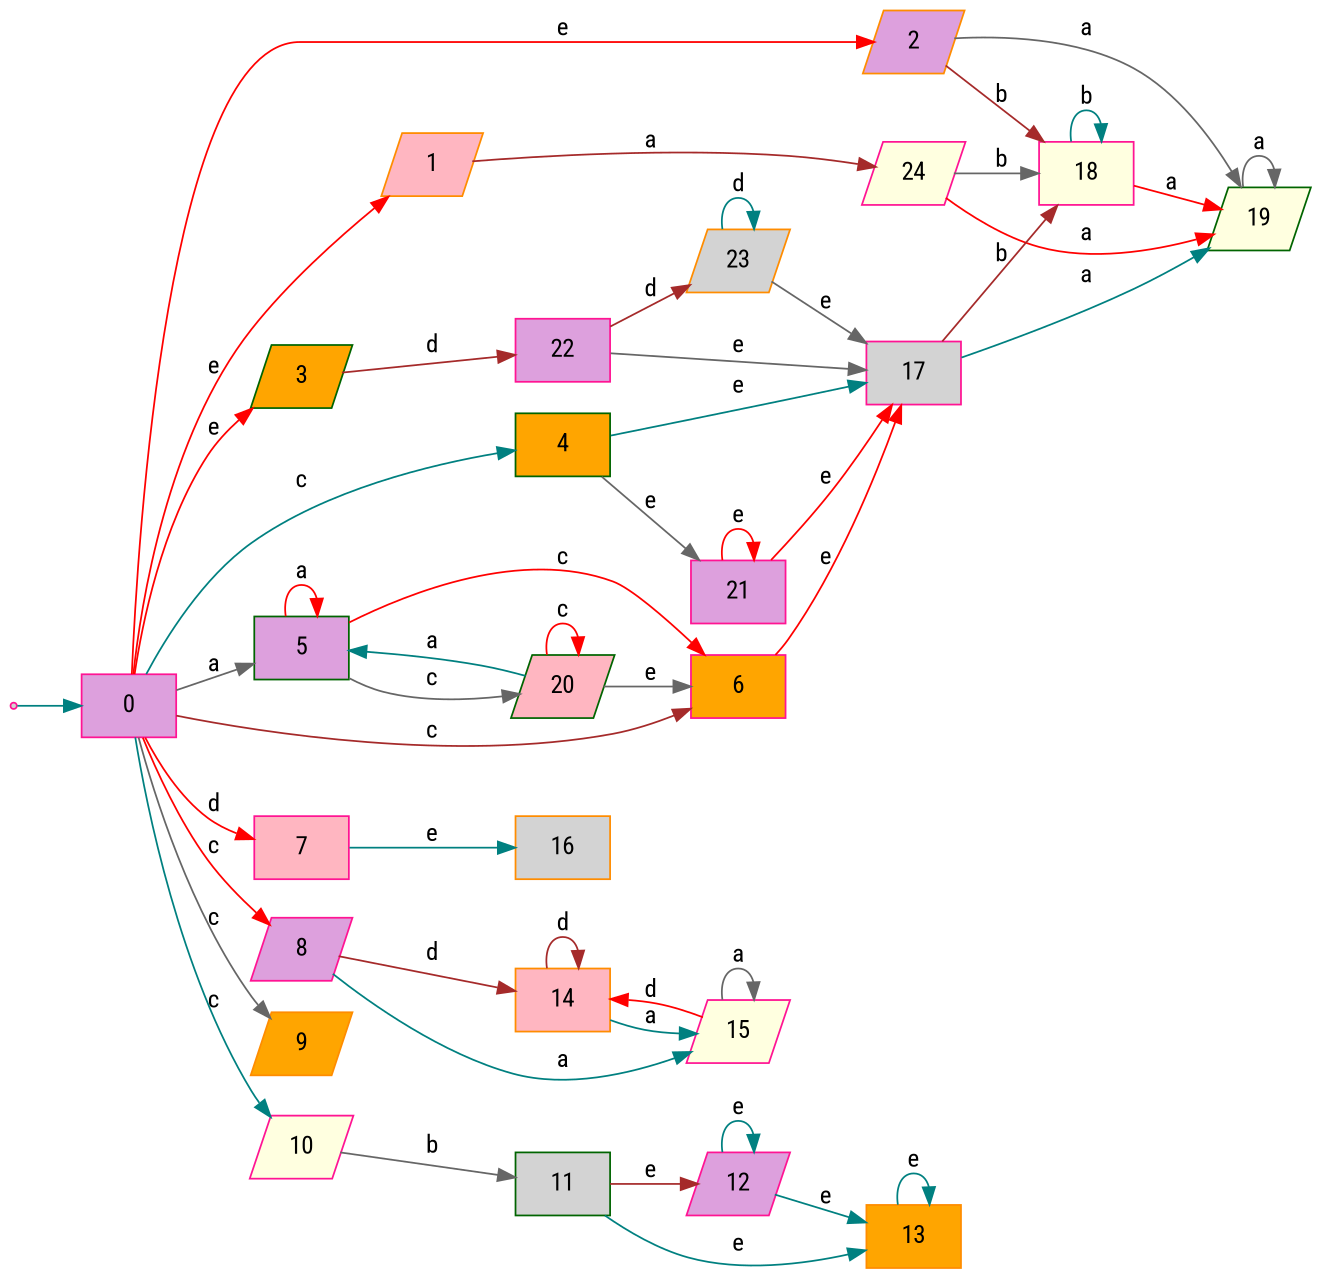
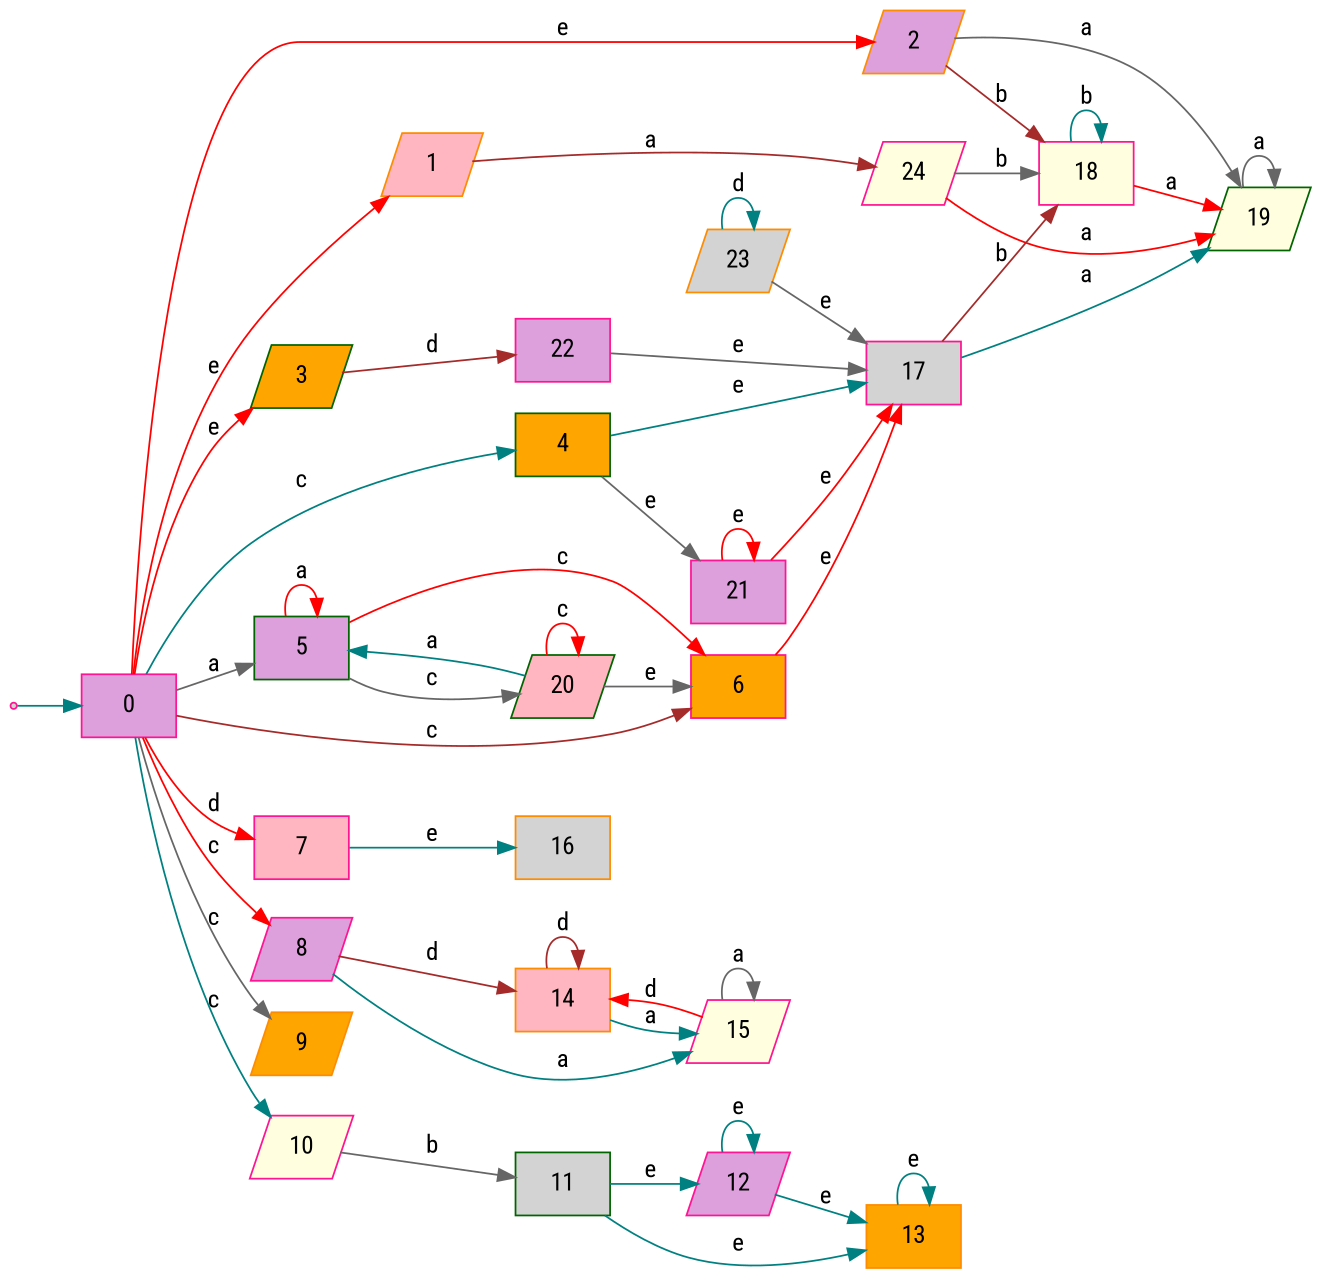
edge "22" -> "23": removed, label "d"
edge "11" -> "12": color brown -> teal
